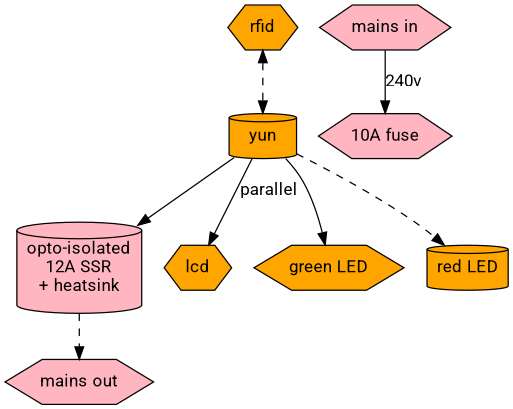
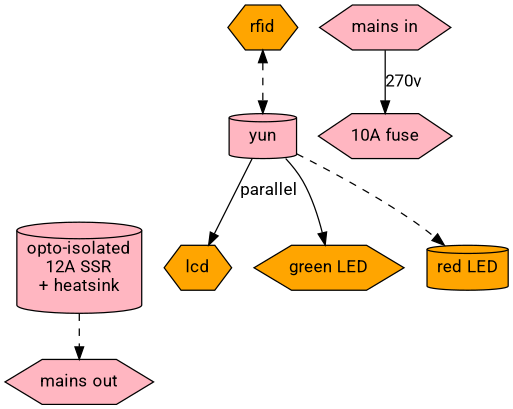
edge "mains in" -> "10A fuse": label "240v" -> "270v"
node "yun": fillcolor orange -> lightpink
edge "yun" -> "opto-isolated 12A SSR + heatsink": removed
